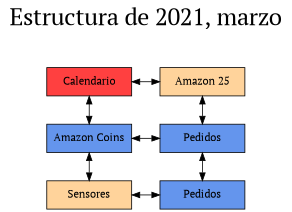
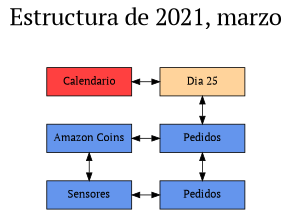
node "Amazon 25": label "Amazon 25" -> "Dia 25"
edge "Calendario" -- "Amazon Coins": removed
node "Sensores": fillcolor burlywood1 -> cornflowerblue
